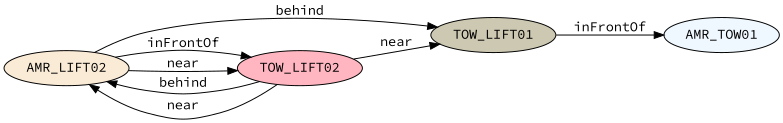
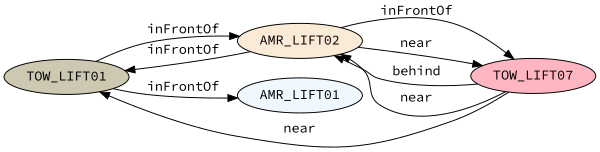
edge "AMR_LIFT02" -> "TOW_LIFT01": label "behind" -> "inFrontOf"
node "AMR_TOW01": label "AMR_TOW01" -> "AMR_LIFT01"
edge "TOW_LIFT01" -> "AMR_LIFT02": added, label "inFrontOf"
node "TOW_LIFT02": label "TOW_LIFT02" -> "TOW_LIFT07"
